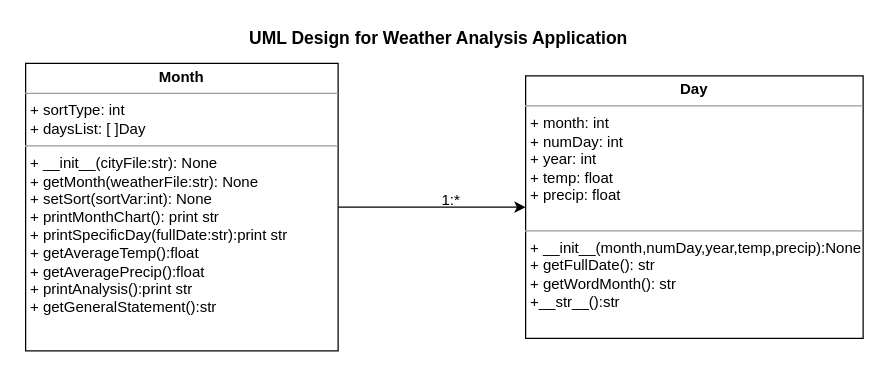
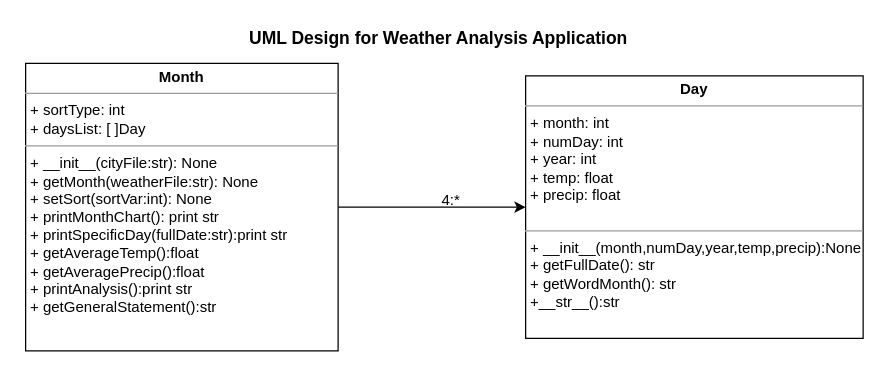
node "1:*": label "1:*" -> "4:*"
